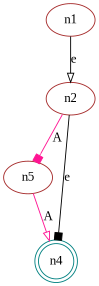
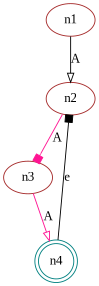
edge "n1" -> "n2": label "e" -> "A"
edge "n2" -> "n4": reversed
node "n5": label "n5" -> "n3"
